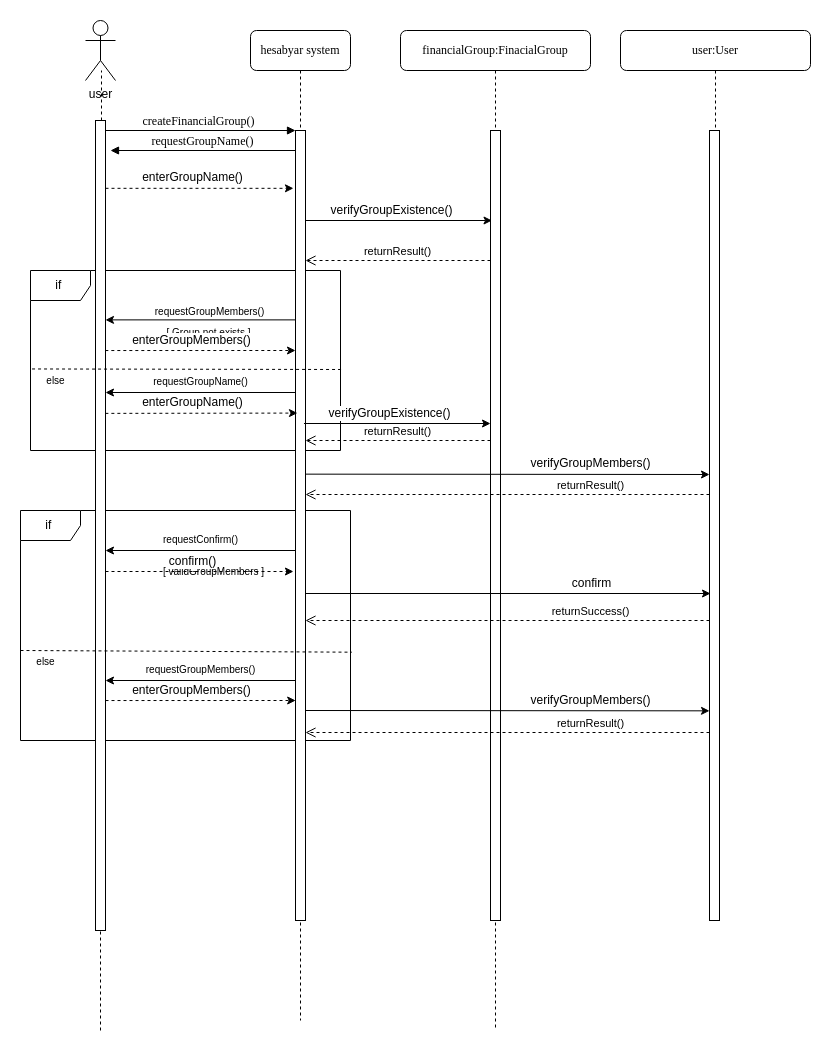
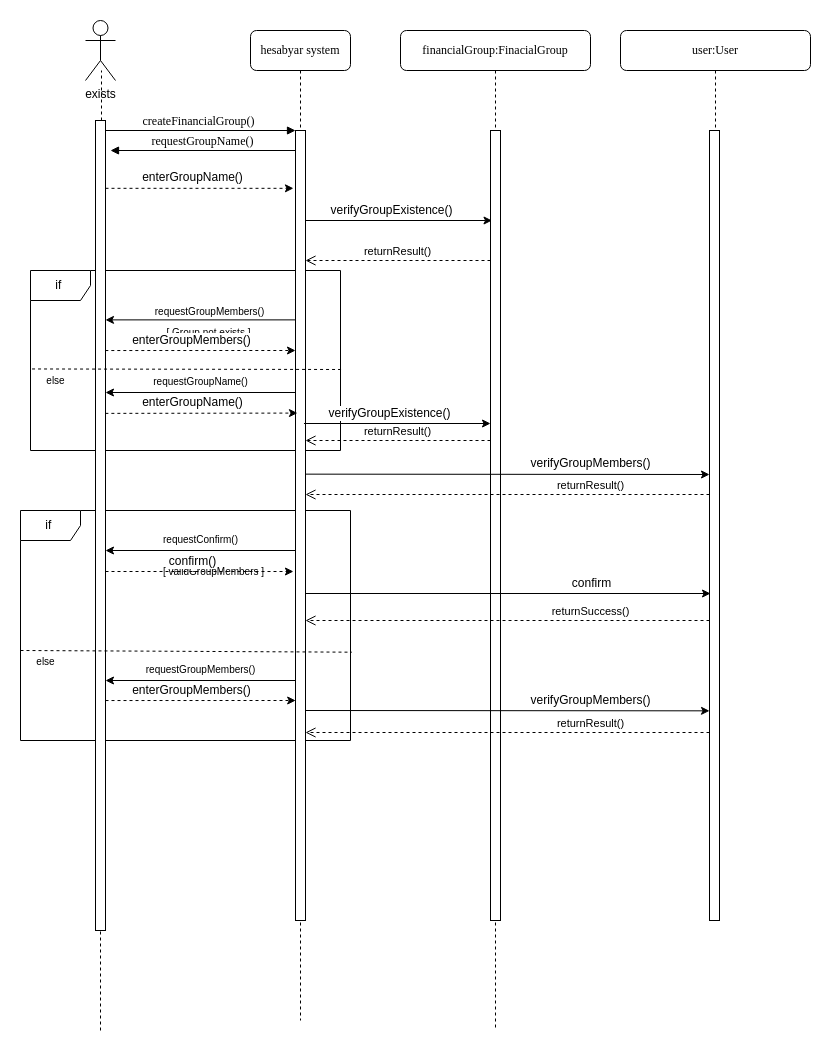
node "user": label "user" -> "exists"
